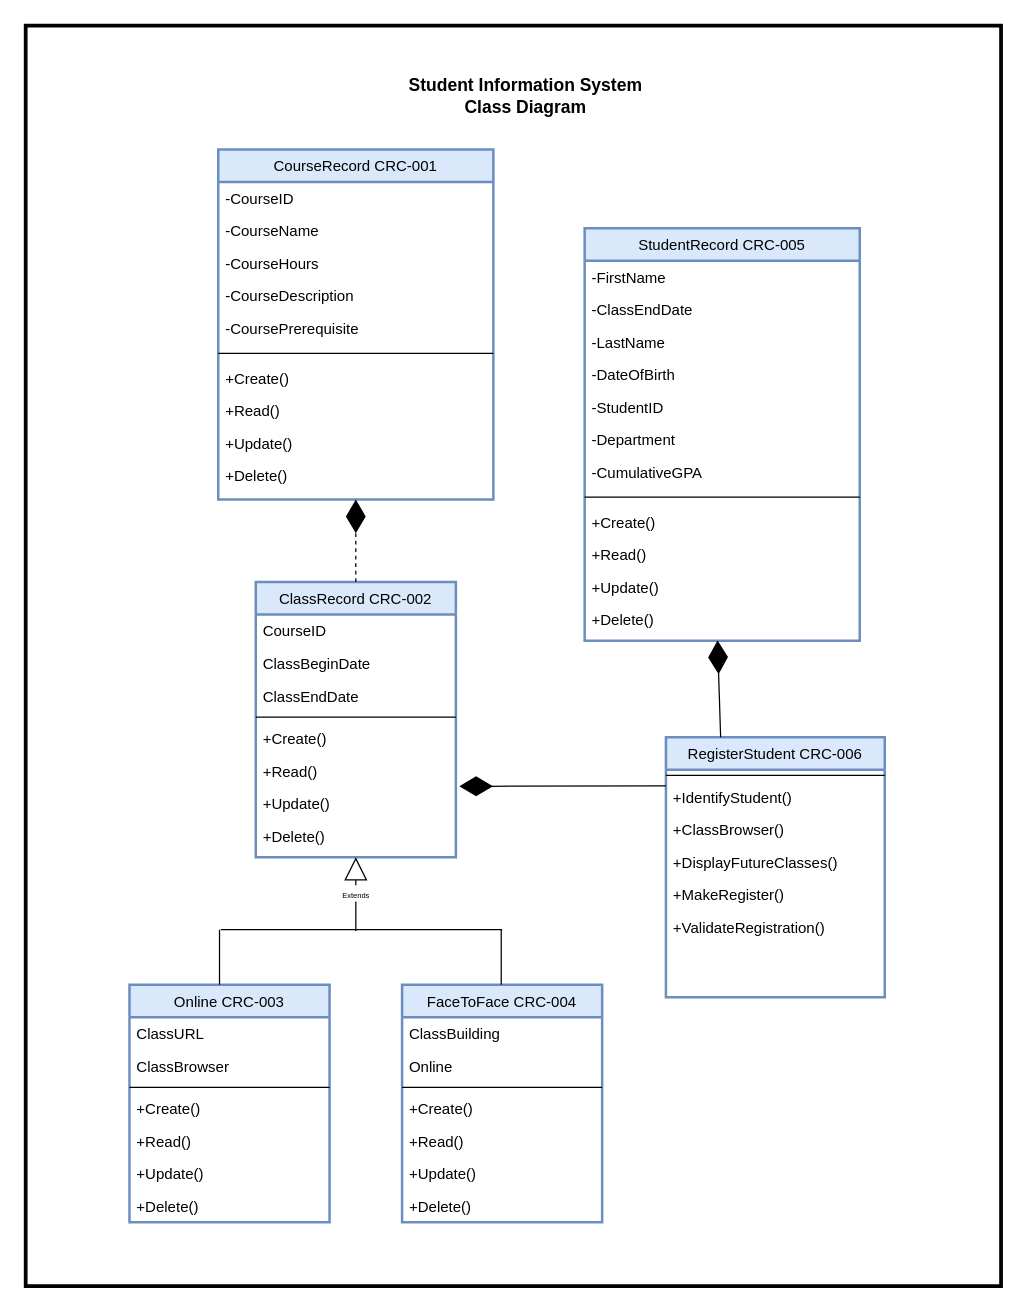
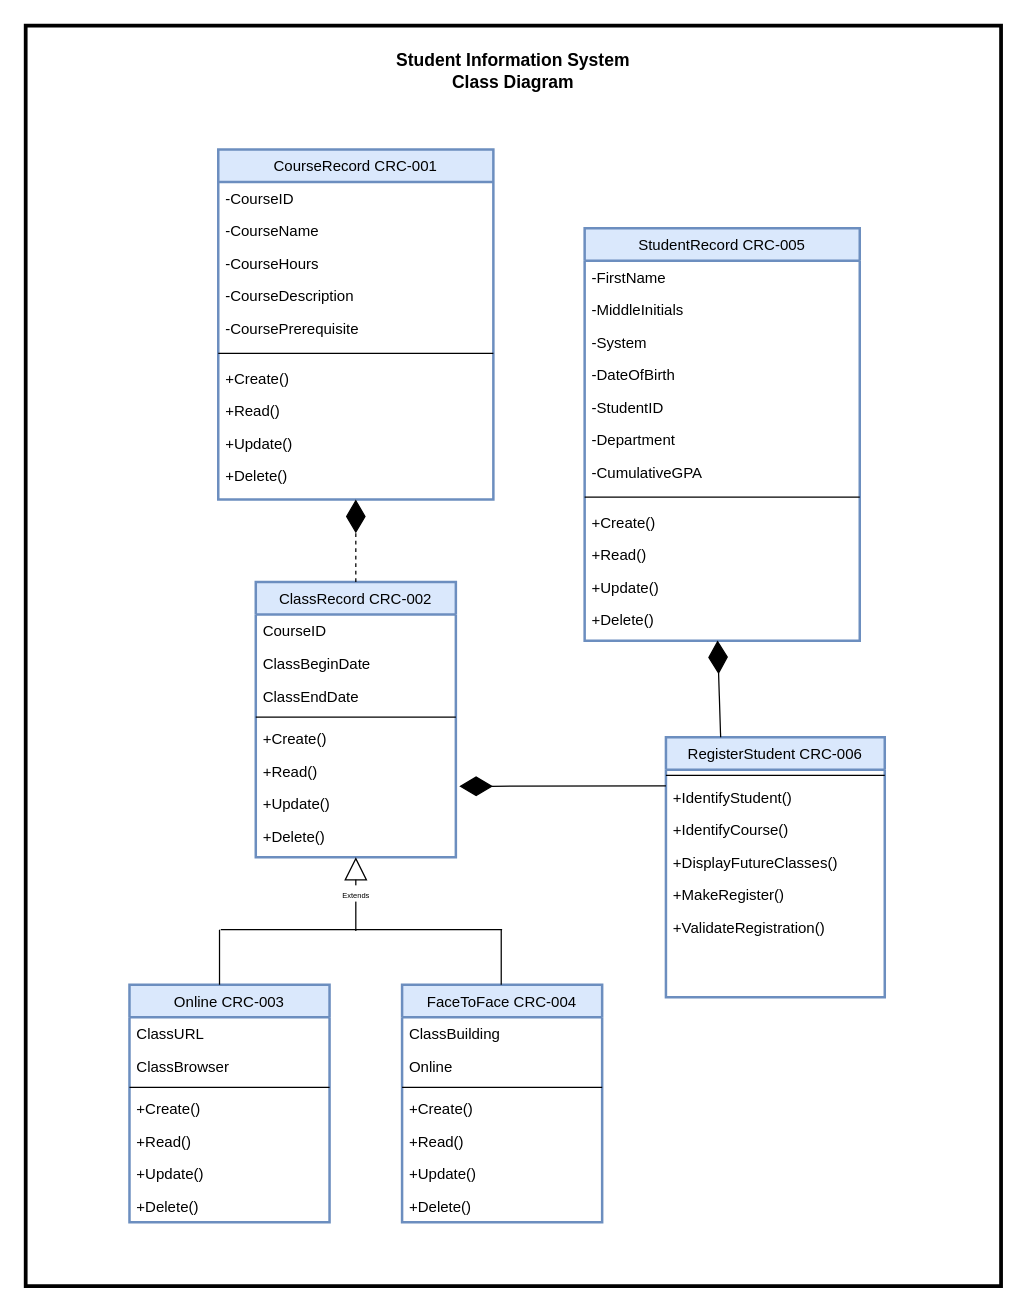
node "Student Information System Class Diagram": moved (526, 96) -> (513, 71)
node "-ClassEndDate": label "-ClassEndDate" -> "-MiddleInitials"
node "-LastName": label "-LastName" -> "-System"
node "+ClassBrowser()": label "+ClassBrowser()" -> "+IdentifyCourse()"
